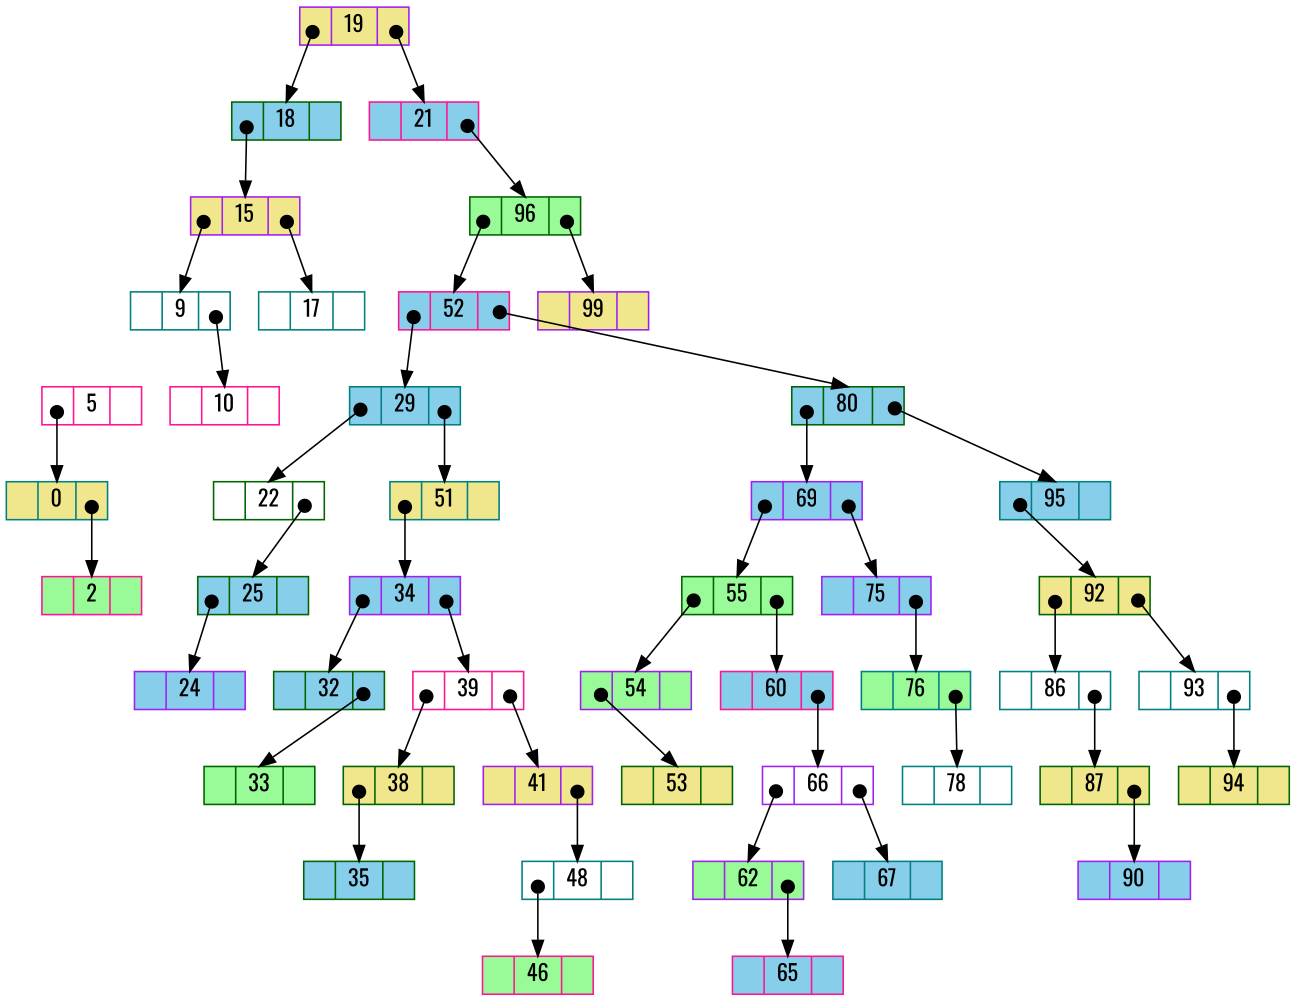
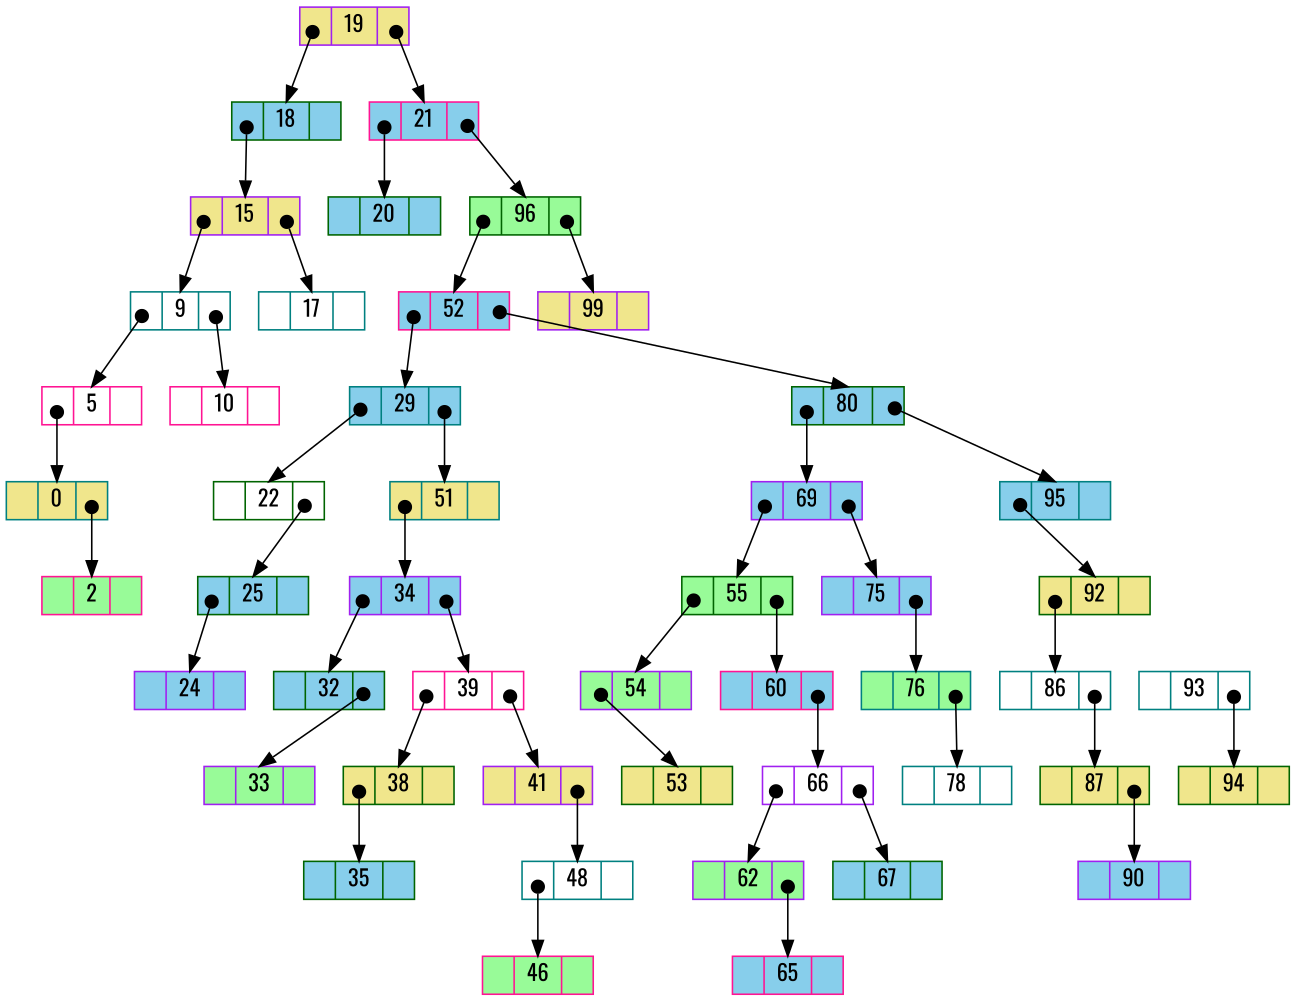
node "20": added
edge "9" -- "5": added
edge "92" -- "93": removed
node "33": color darkgreen -> purple
node "67": color teal -> darkgreen
